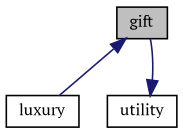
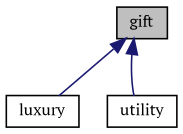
edge "gift" -> "utility": reversed
